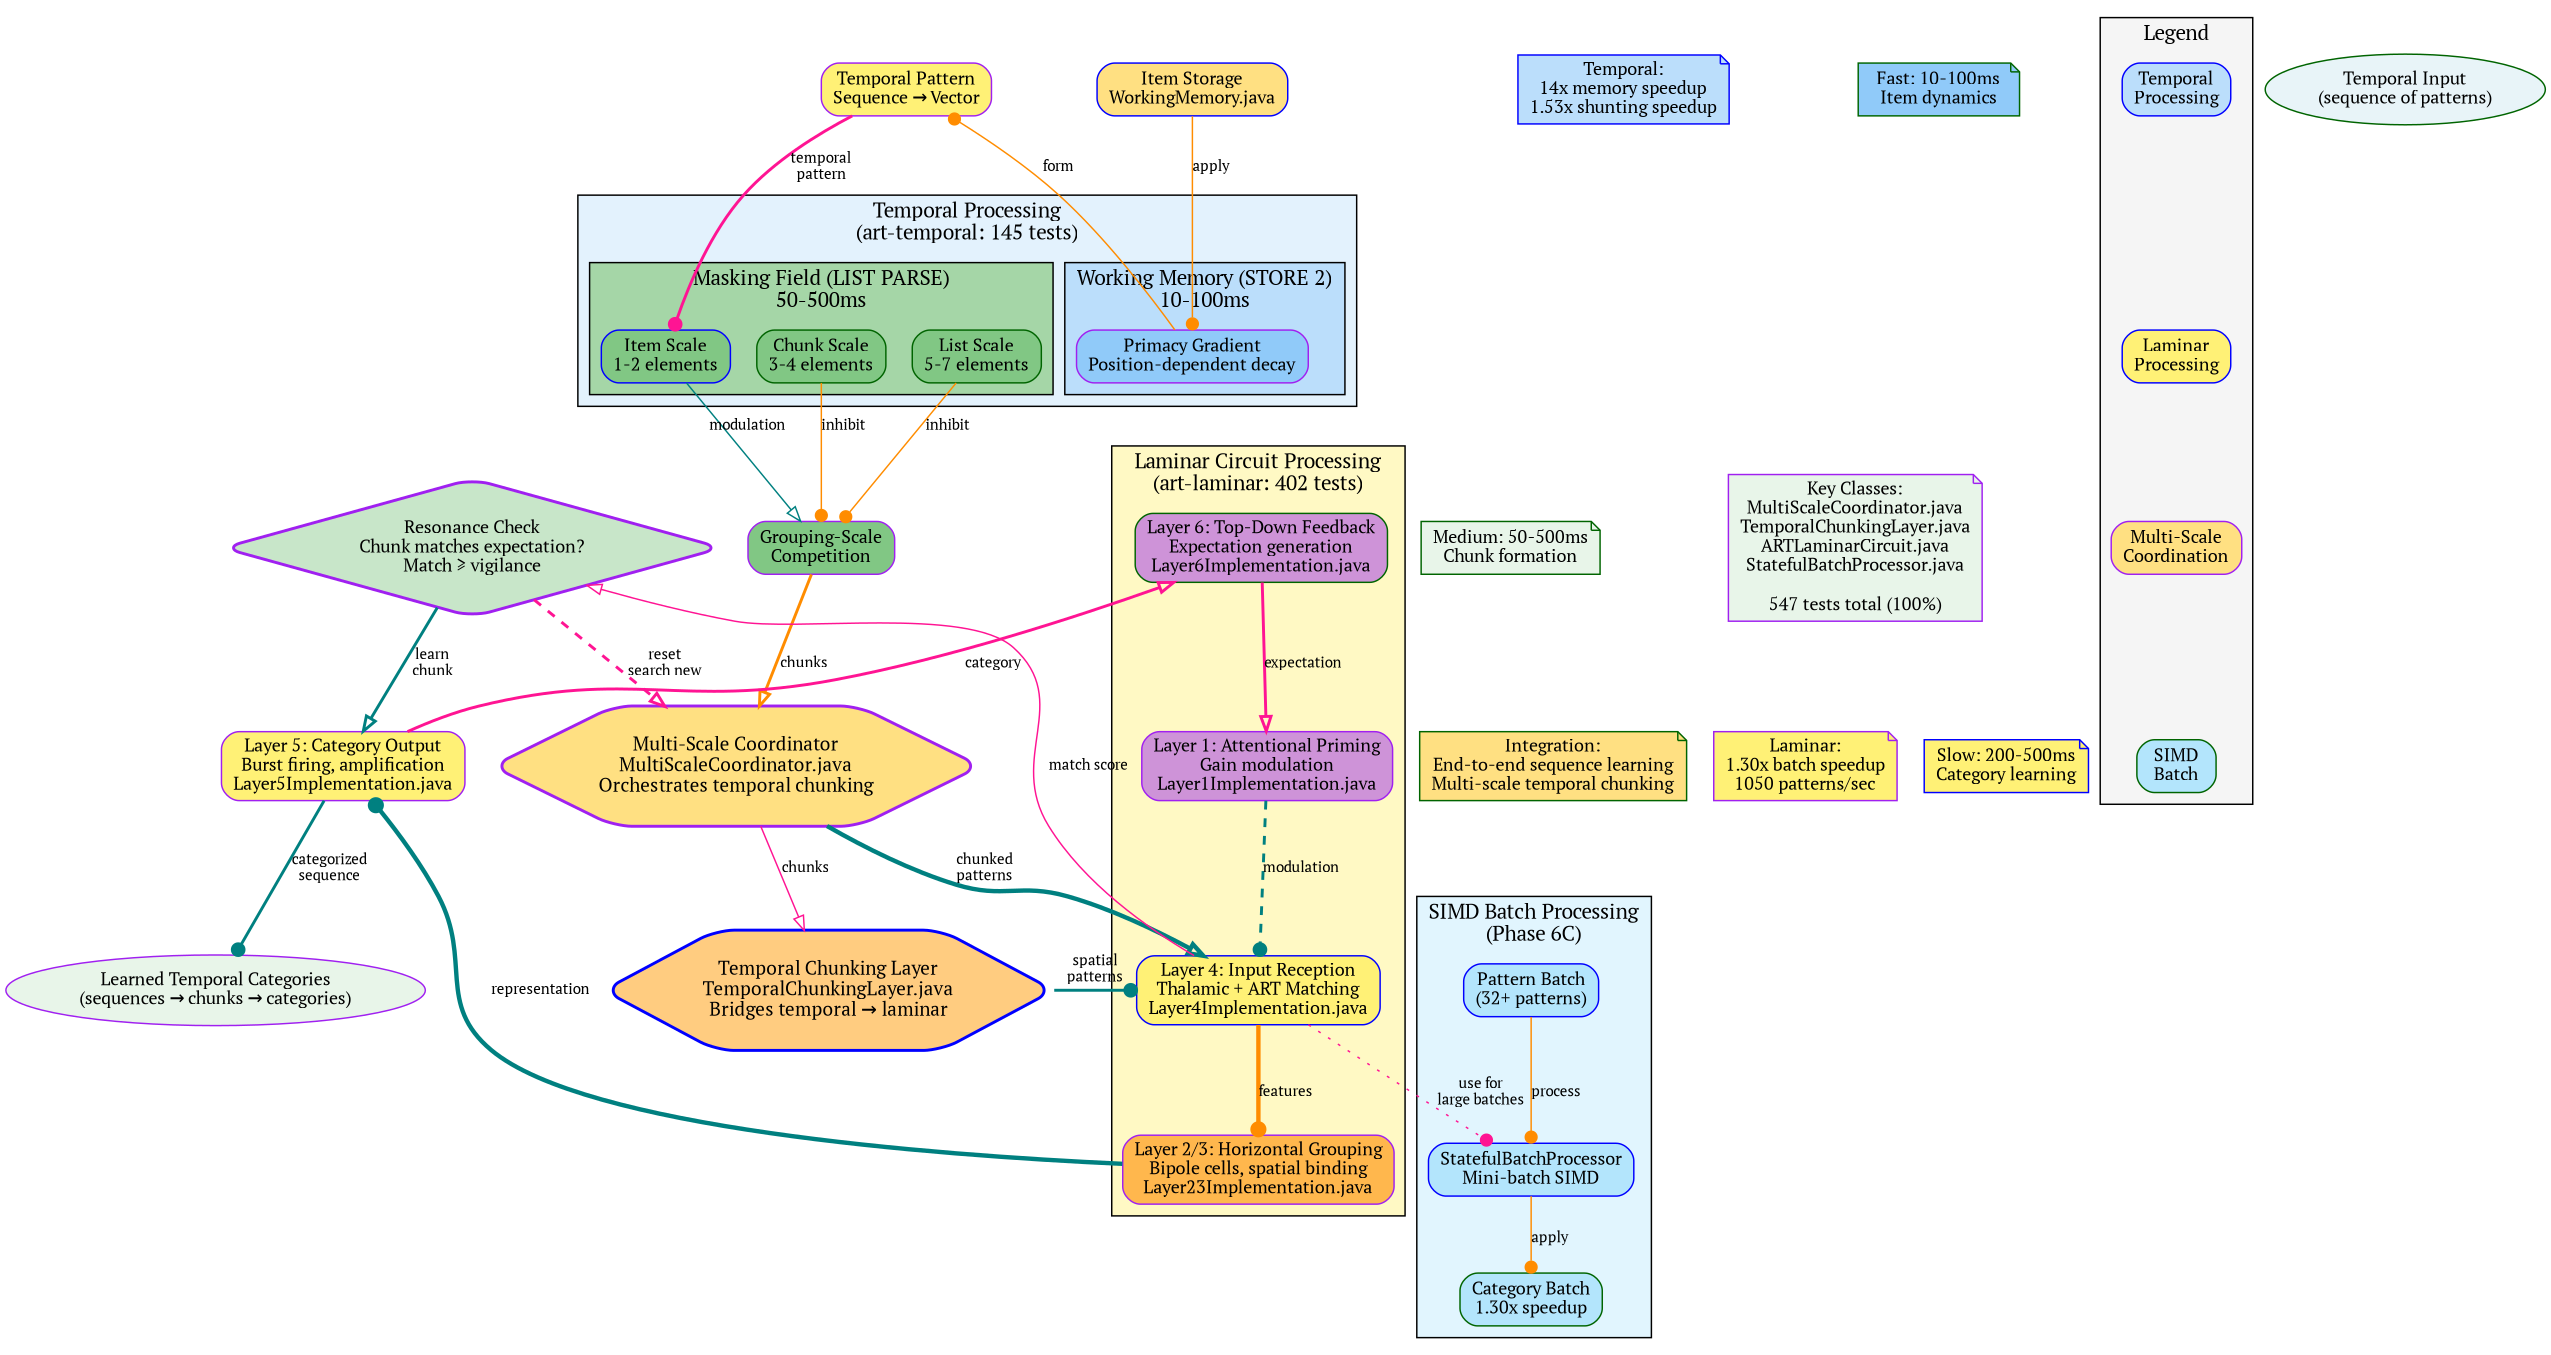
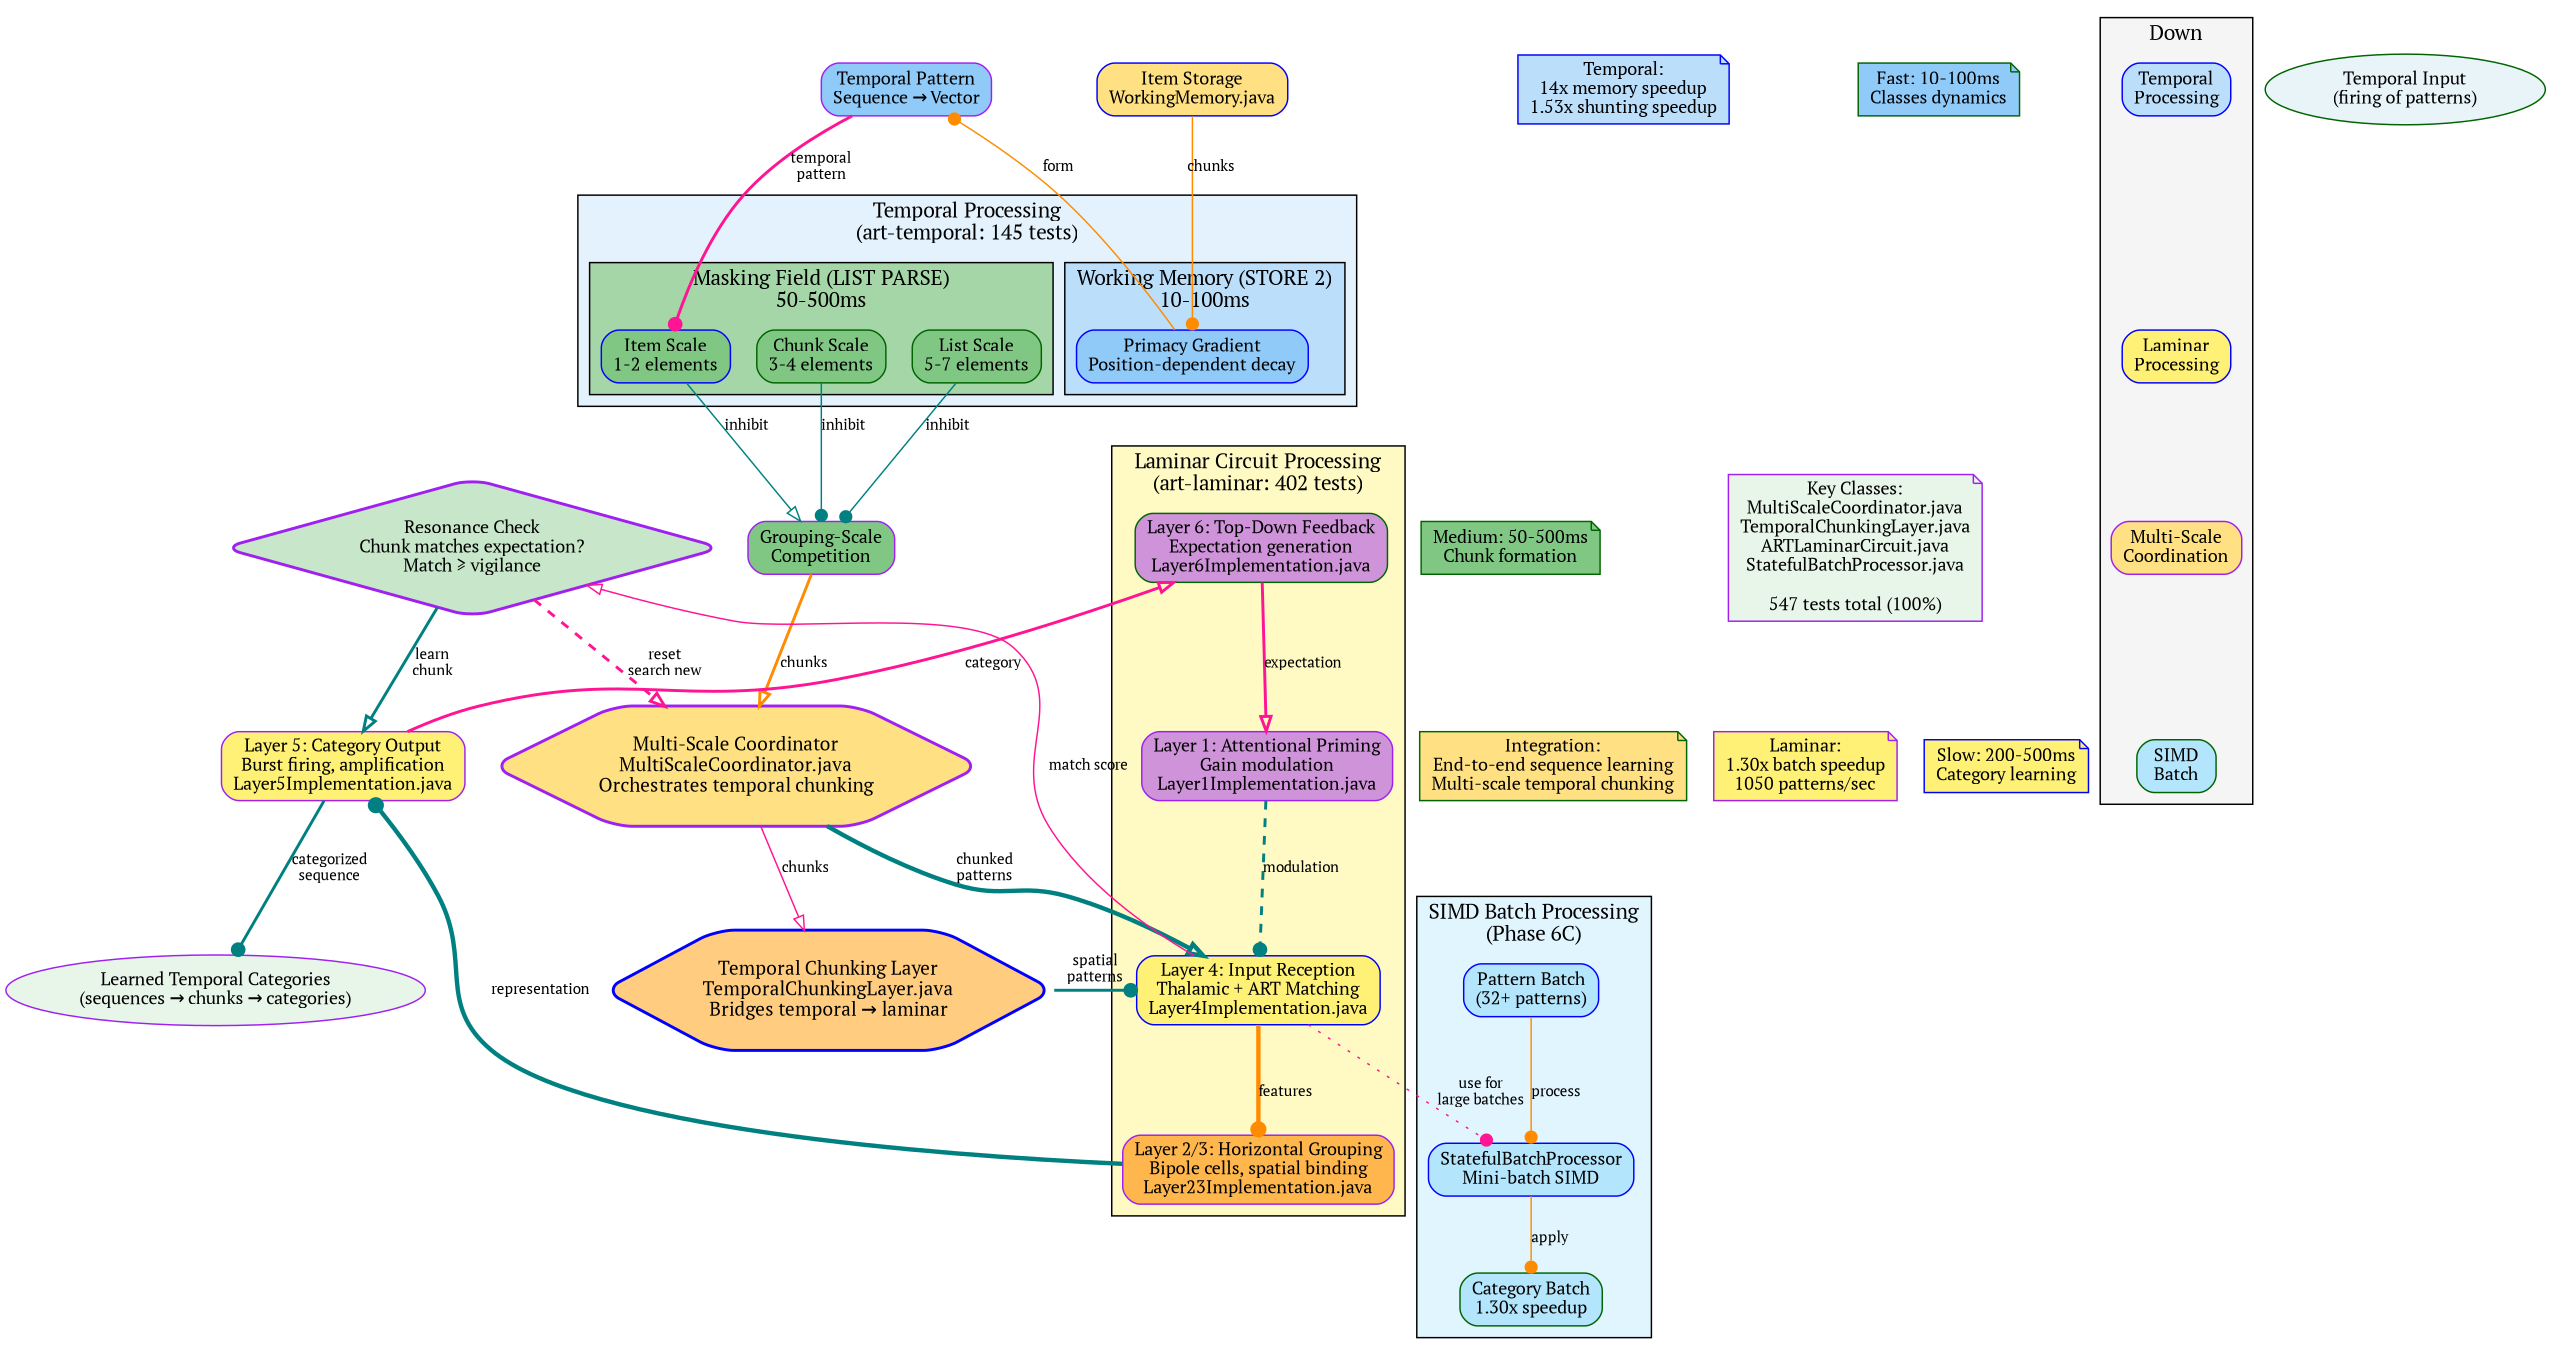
cluster "Legend": label "Legend" -> "Down"
node "Temporal Pattern Sequence → Vector": fillcolor #fff176 -> #90caf9
node "Fast: 10-100ms Item dynamics": label "Fast: 10-100ms Item dynamics" -> "Fast: 10-100ms Classes dynamics"
node "Temporal Input (sequence of patterns)": label "Temporal Input (sequence of patterns)" -> "Temporal Input (firing of patterns)"
edge "Item Storage WorkingMemory.java" -> "Primacy Gradient Position-dependent decay": label "apply" -> "chunks"
node "Primacy Gradient Position-dependent decay": color purple -> blue
edge "Item Scale 1-2 elements" -> "Grouping-Scale Competition": label "modulation" -> "inhibit"
edge "Chunk Scale 3-4 elements" -> "Grouping-Scale Competition": color darkorange -> teal
edge "List Scale 5-7 elements" -> "Grouping-Scale Competition": color darkorange -> teal
node "Medium: 50-500ms Chunk formation": fillcolor #e8f5e9 -> #81c784
